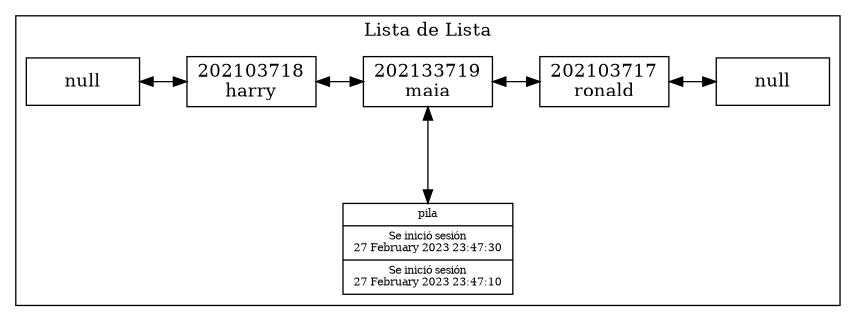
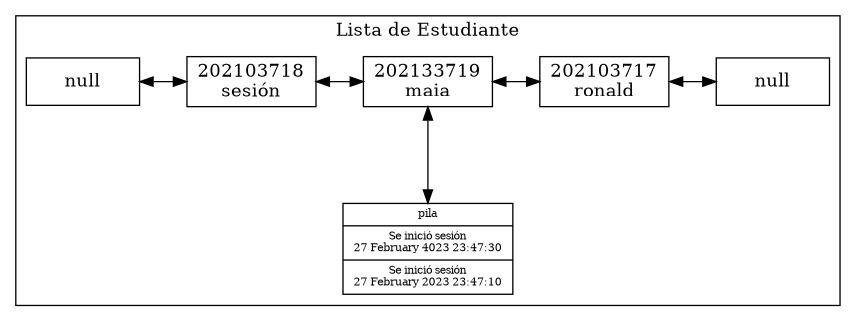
cluster "Lista de Lista": label "Lista de Lista" -> "Lista de Estudiante"
node "202103718 harry": label "202103718 harry" -> "202103718 sesión"
node "pila": text "27 February 2023 23:47:30" -> "27 February 4023 23:47:30"
